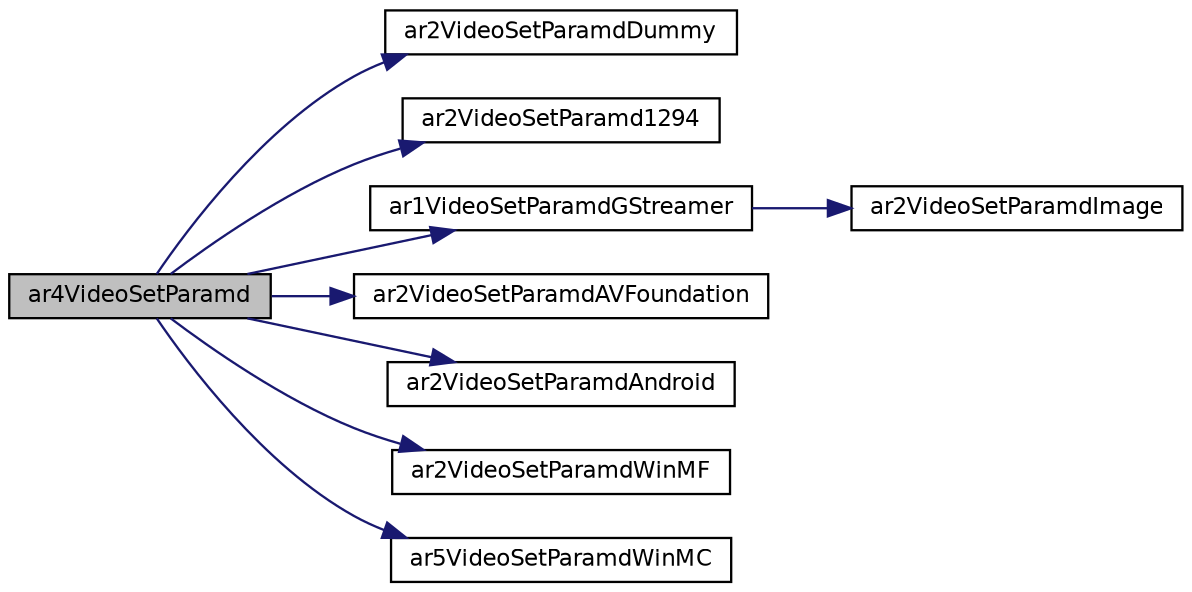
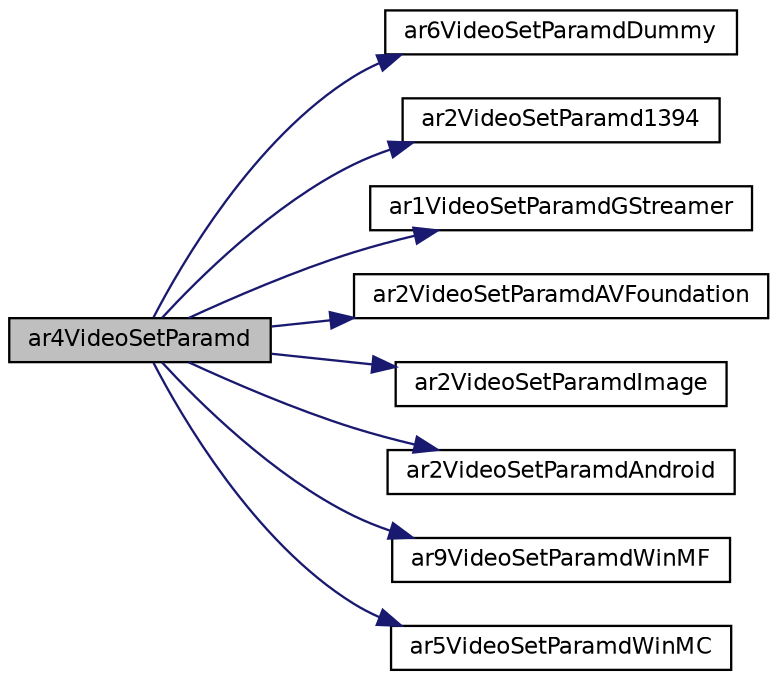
node "ar2VideoSetParamdDummy": label "ar2VideoSetParamdDummy" -> "ar6VideoSetParamdDummy"
node "ar2VideoSetParamd1294": label "ar2VideoSetParamd1294" -> "ar2VideoSetParamd1394"
edge "ar1VideoSetParamdGStreamer" -> "ar2VideoSetParamdImage": now "ar4VideoSetParamd" -> "ar2VideoSetParamdImage"
node "ar2VideoSetParamdWinMF": label "ar2VideoSetParamdWinMF" -> "ar9VideoSetParamdWinMF"
